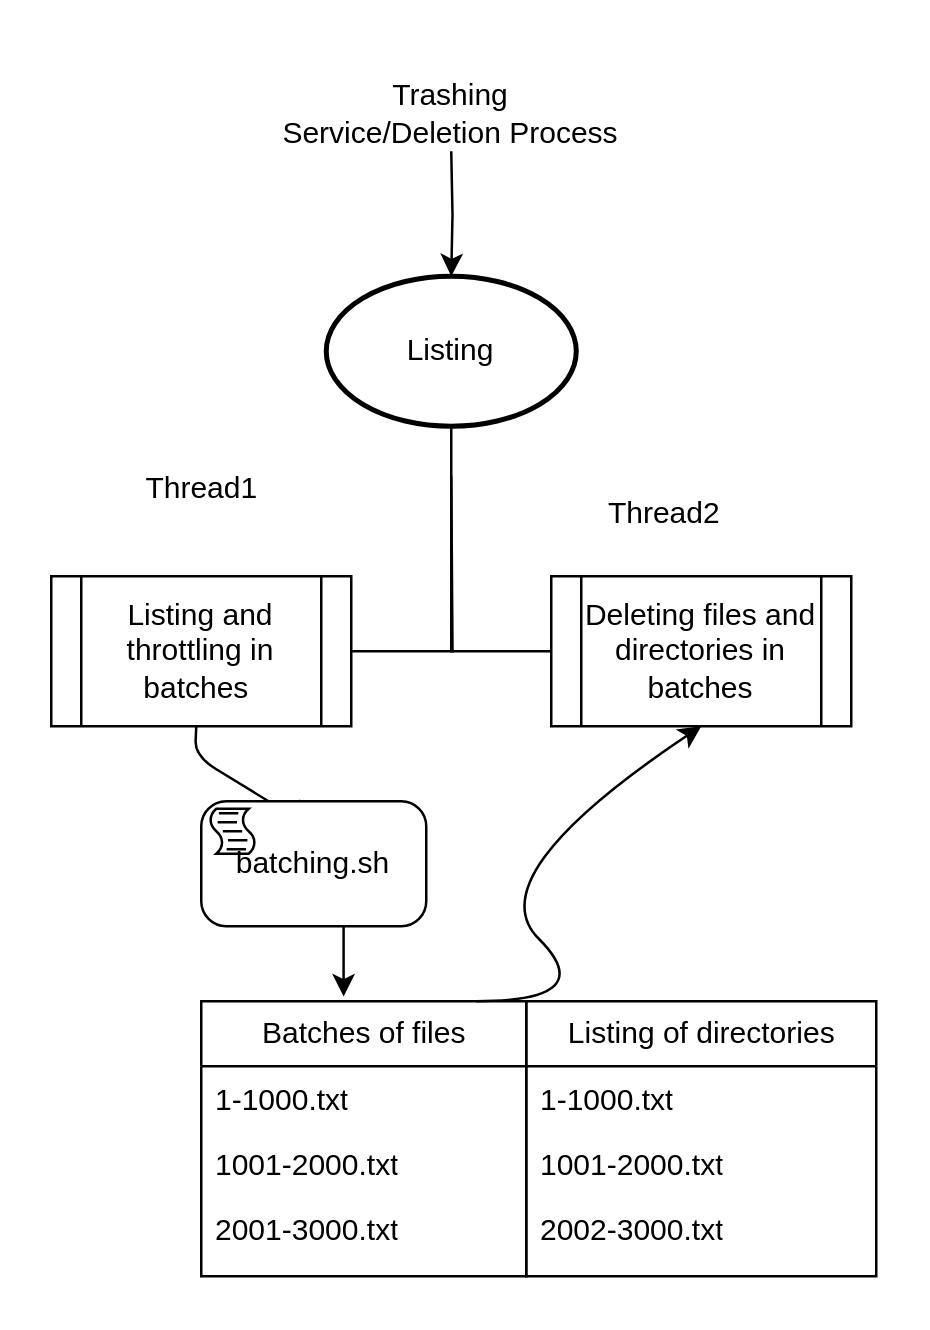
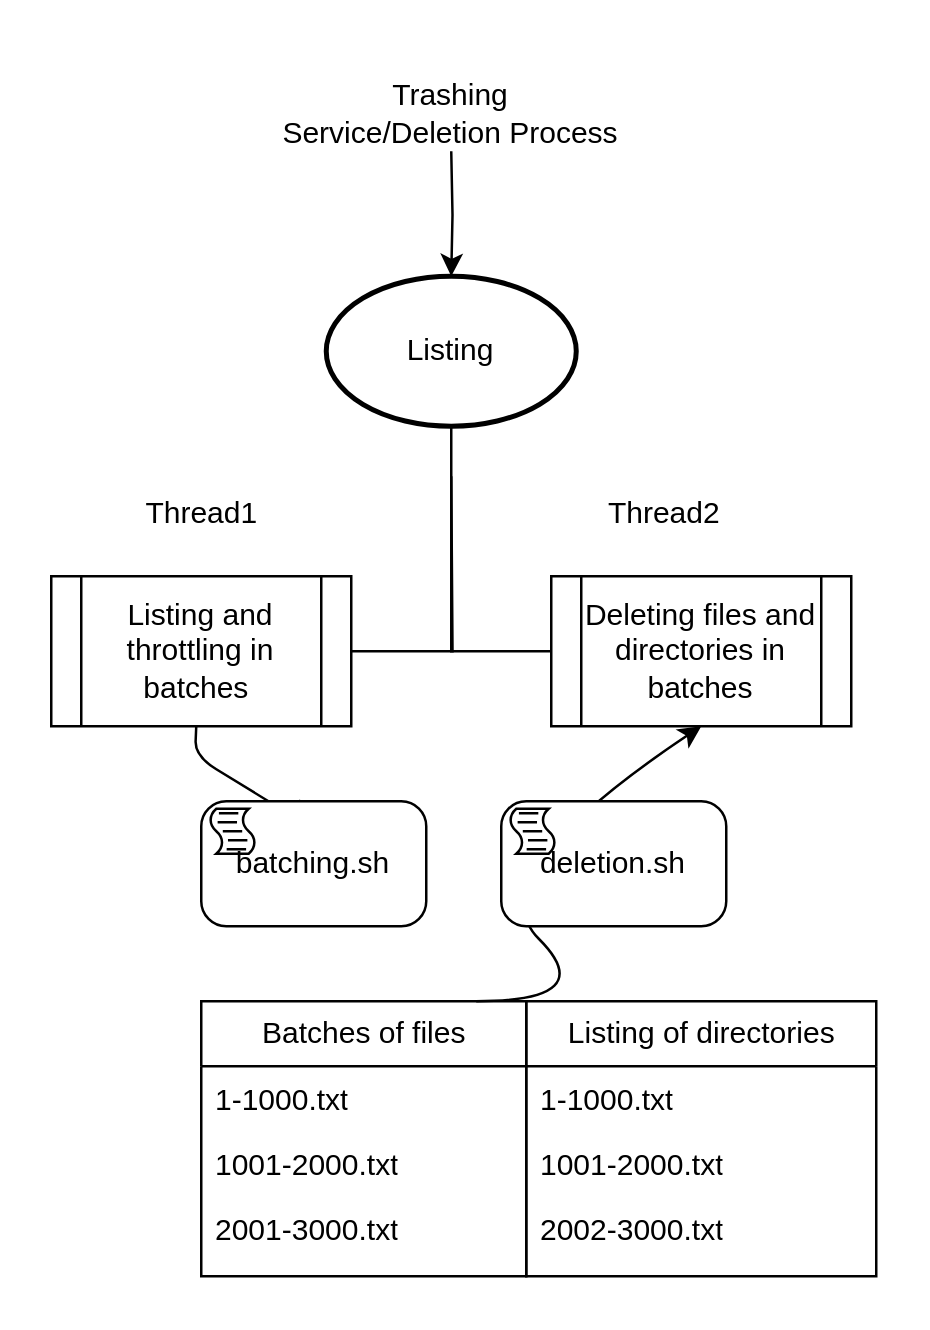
node "Thread1": moved (201, 489) -> (201, 514)
node "deletion.sh": added
edge "batching.sh" -> "Batches of files": removed
